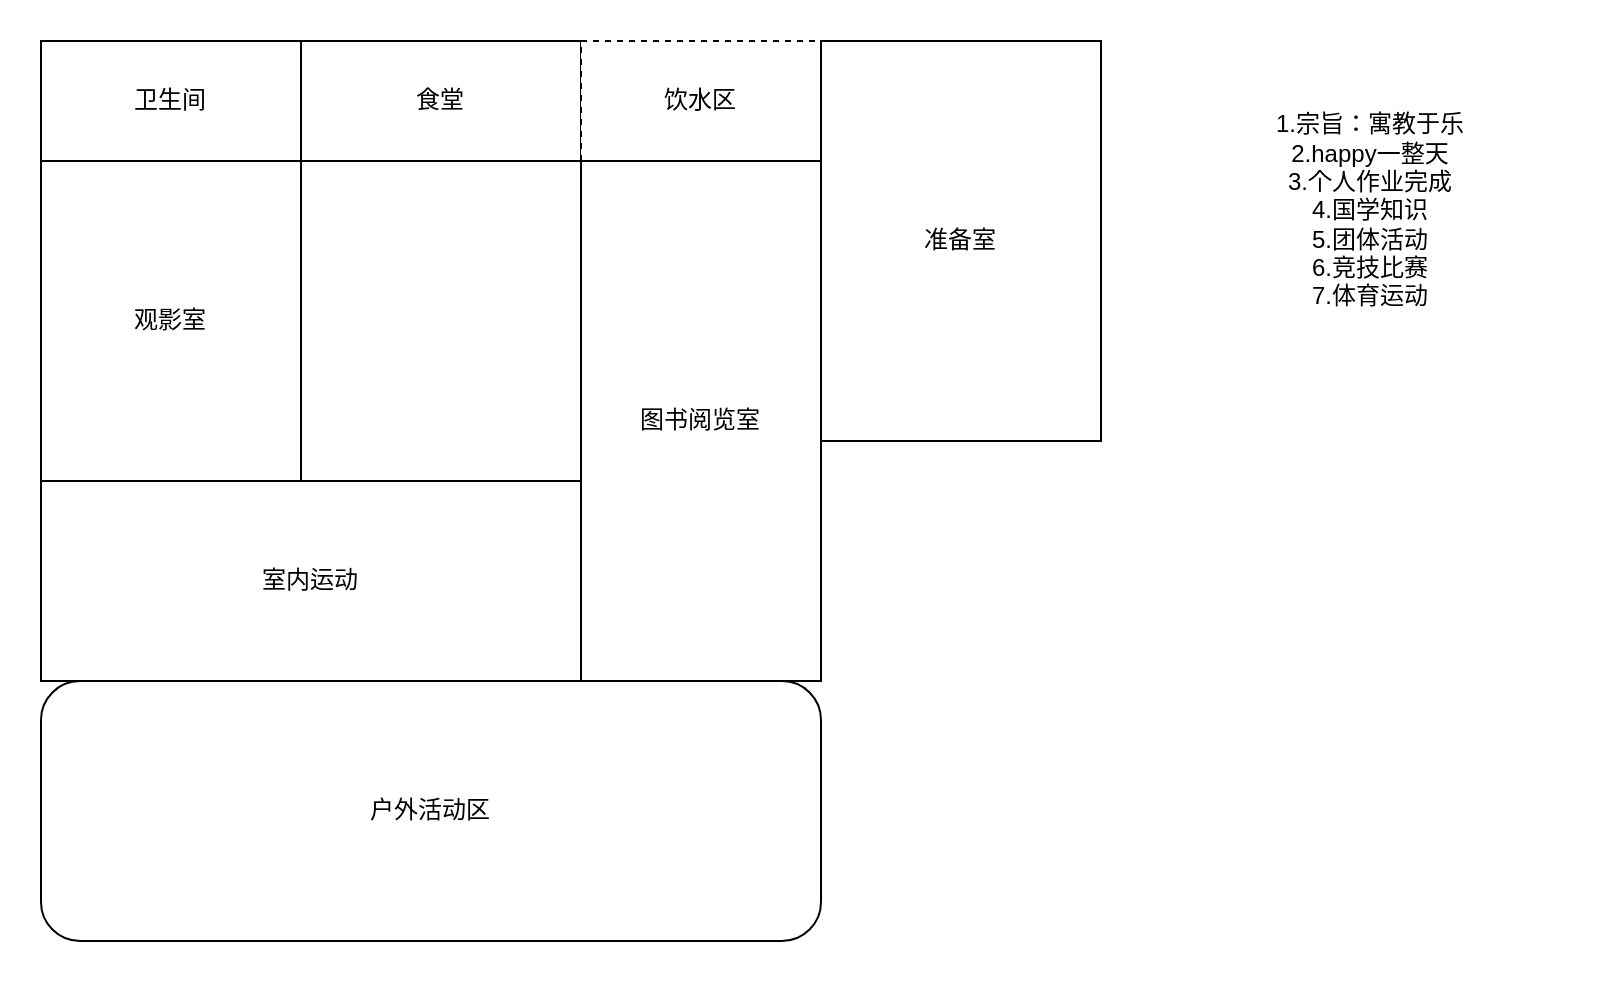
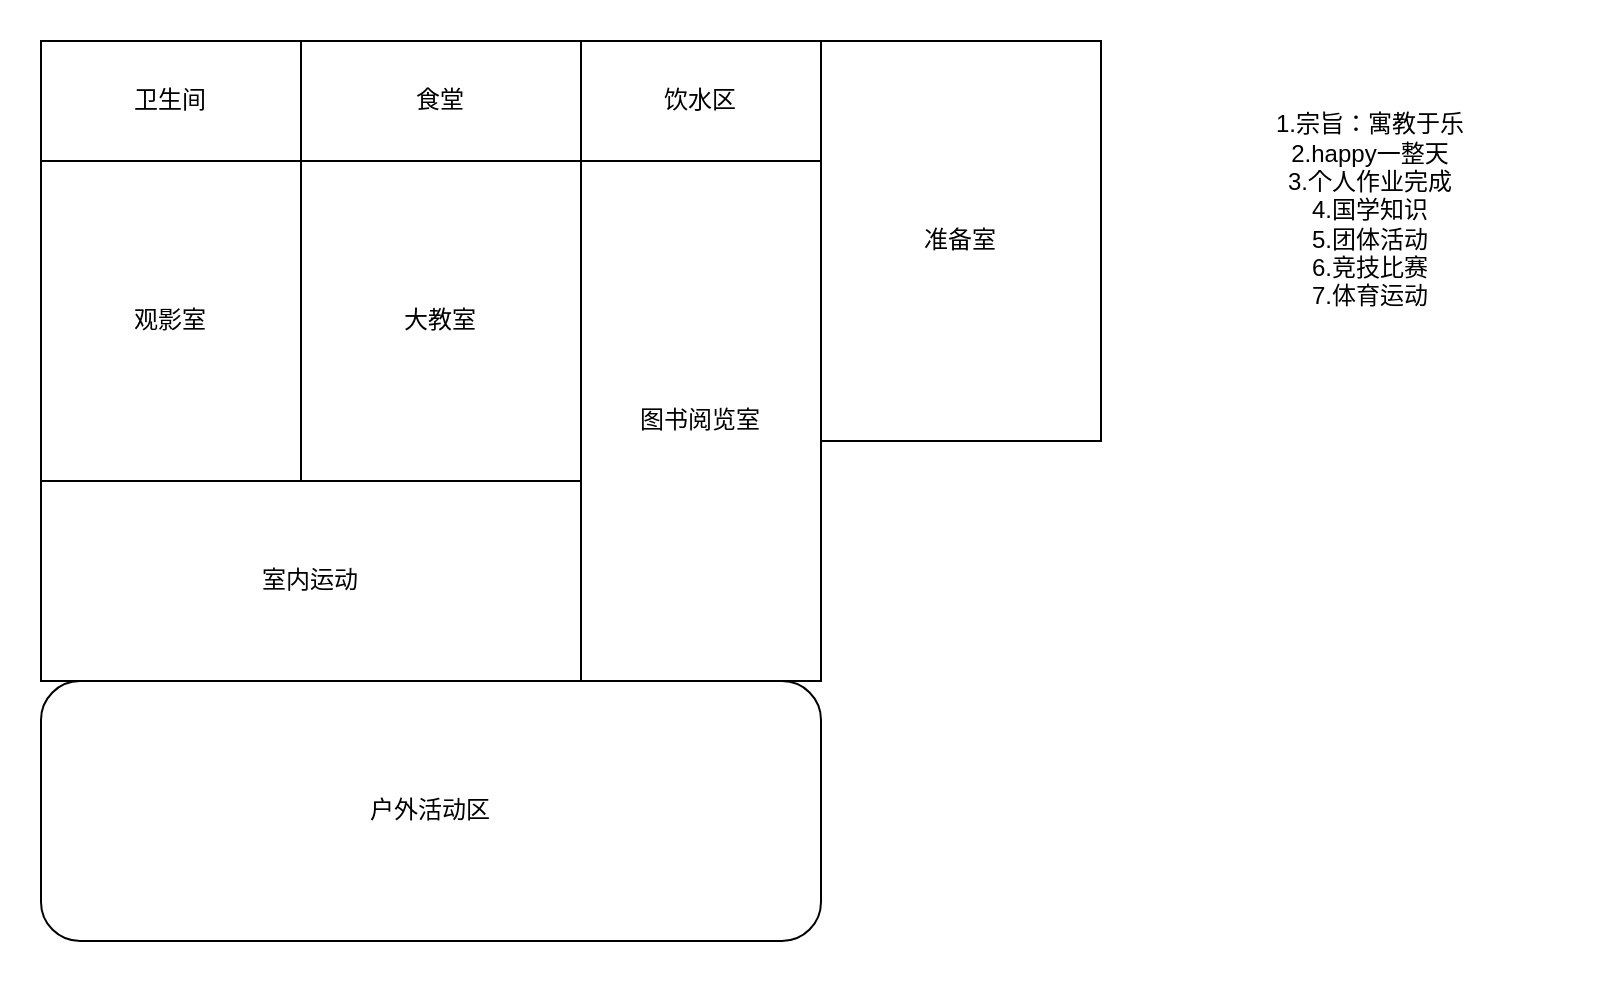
node "饮水区": style dashed -> solid
node "大教室": added
